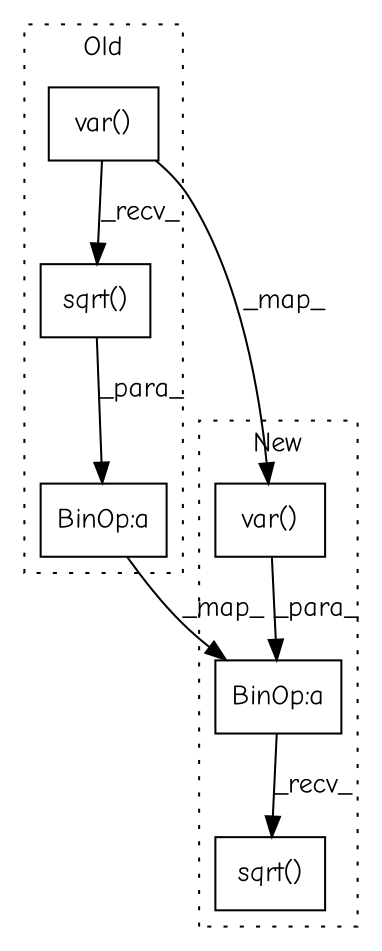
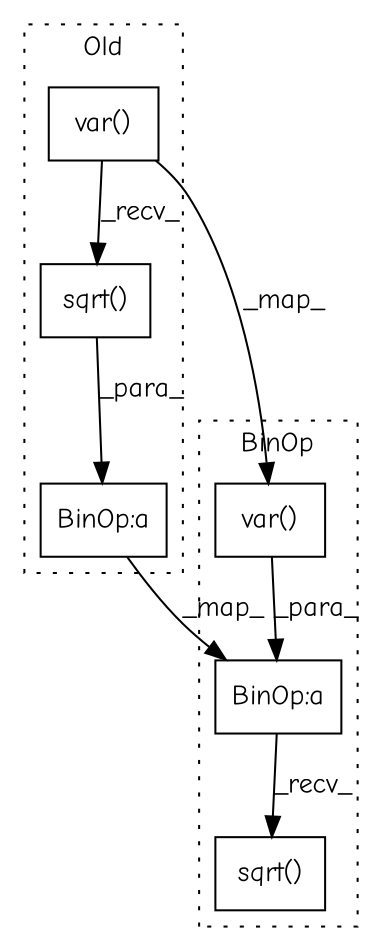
cluster "New": label "New" -> "BinOp"
